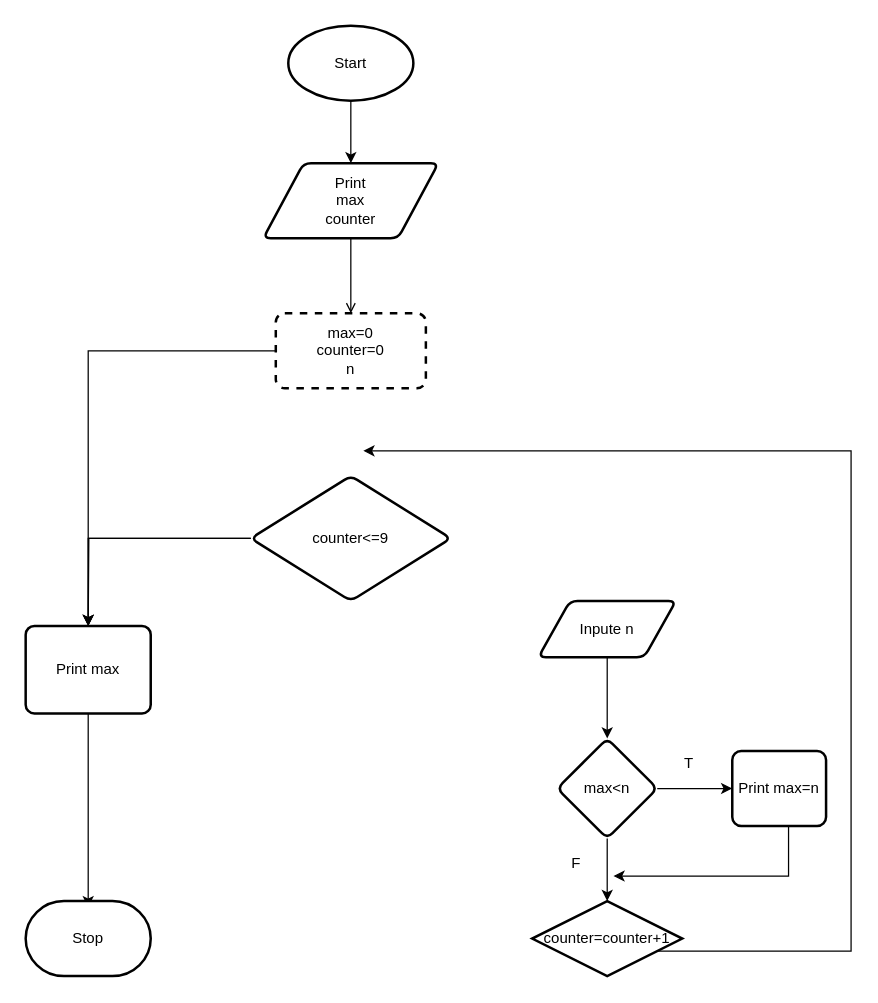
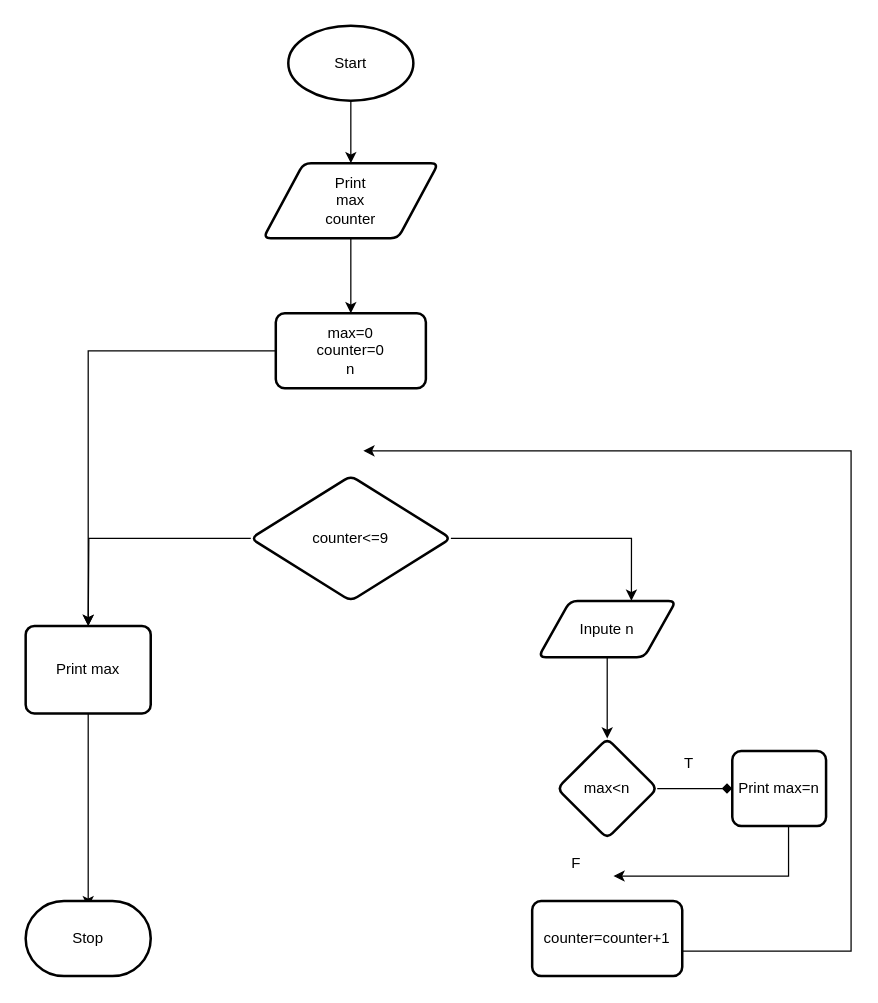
edge "Print max counter" -> "max=0 counter=0 n": arrowhead open -> classic
node "max=0 counter=0 n": style dashed -> solid
edge "counter<=9" -> "Print max": now "counter<=9" -> "Inpute n"
edge "max<n" -> "Print max=n": arrowhead classic -> diamond
edge "max<n" -> "counter=counter+1": removed
node "counter=counter+1": shape diamond -> rounded rectangle
